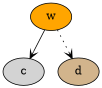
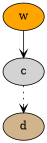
edge "w" -> "d": now "c" -> "d"
